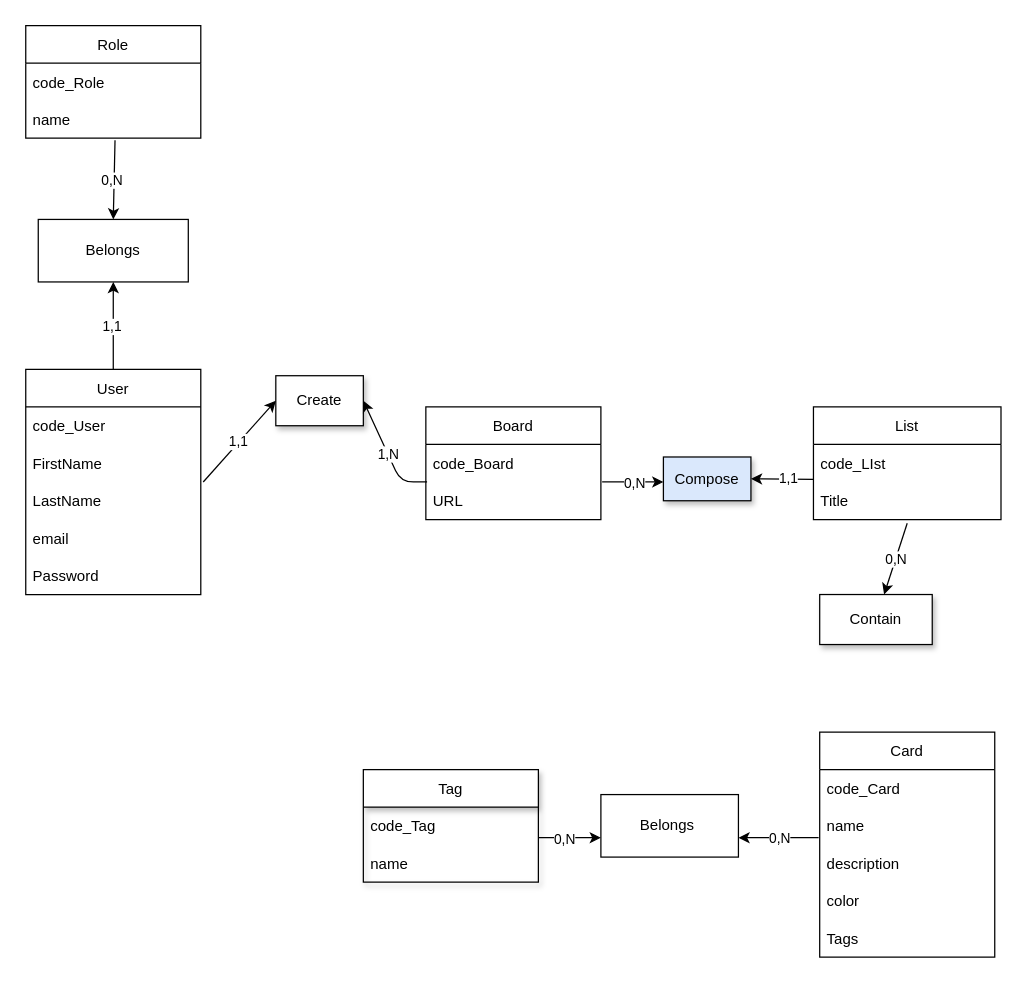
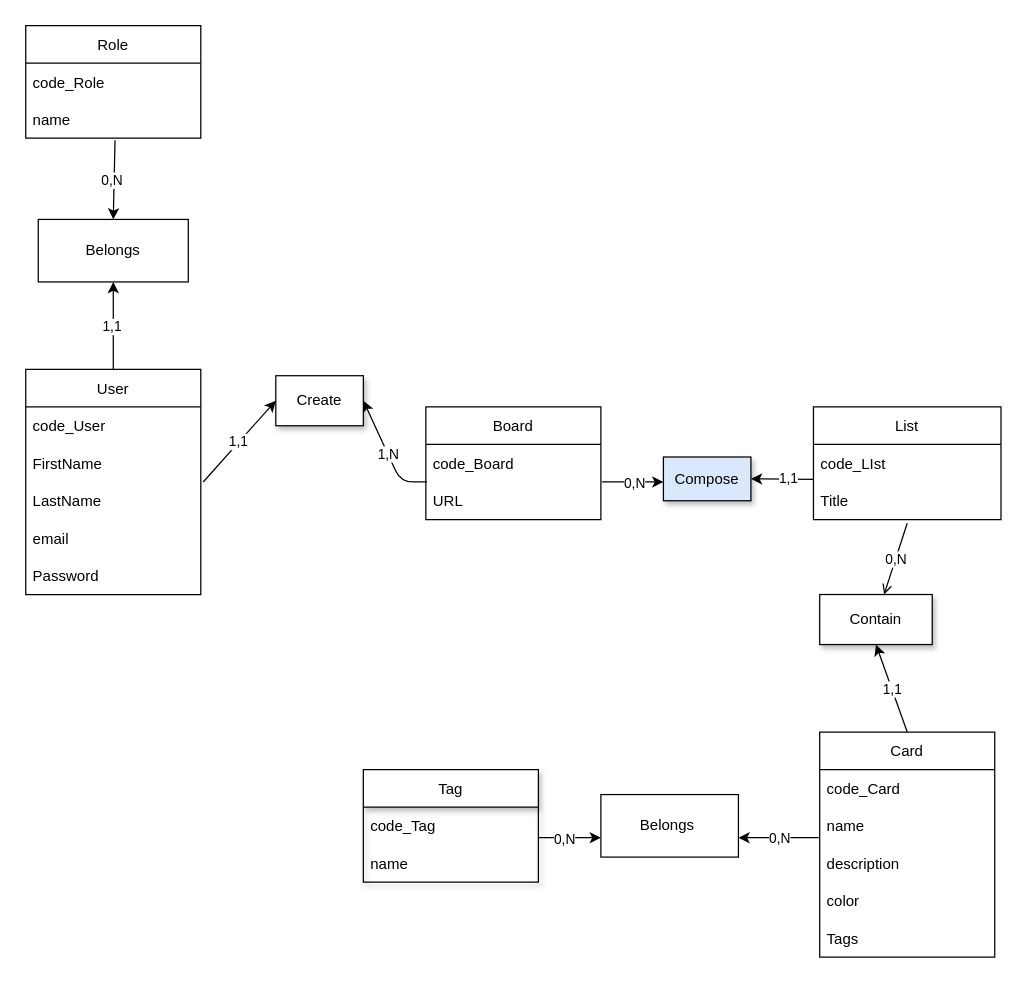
edge "Title" -> "Contain": arrowhead classic -> open
edge "Card" -> "Contain": added, label "1,1"
